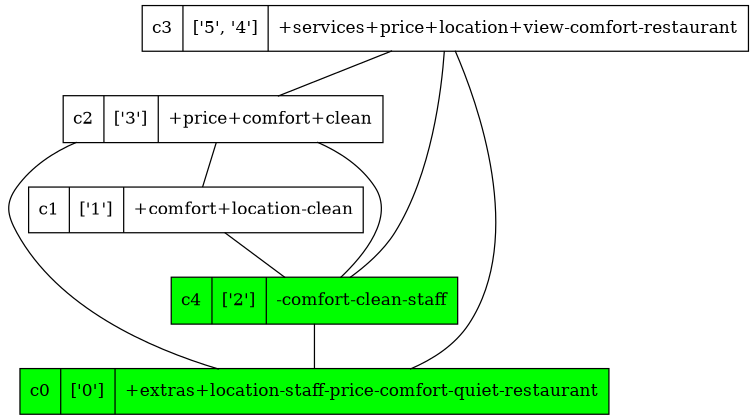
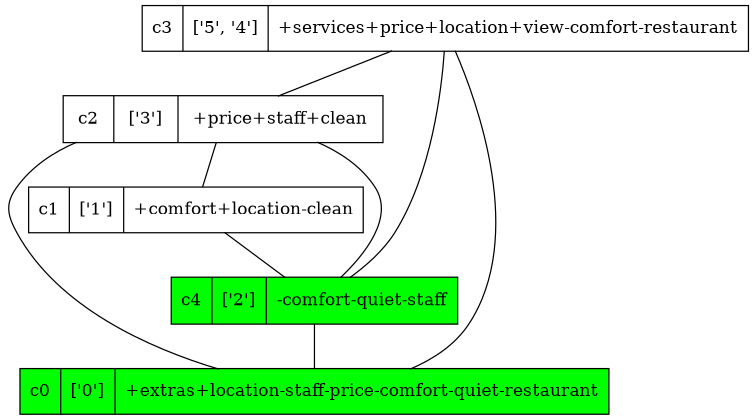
node "c2": text "+price+comfort+clean" -> "+price+staff+clean"
node "c4": text "-comfort-clean-staff" -> "-comfort-quiet-staff"
